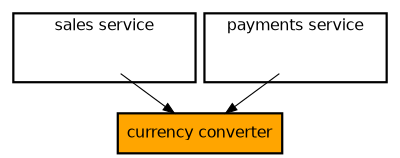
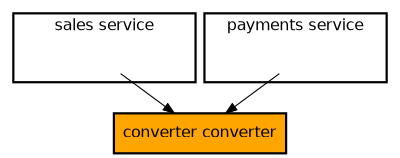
node "currency converter": label "currency converter" -> "converter converter"
